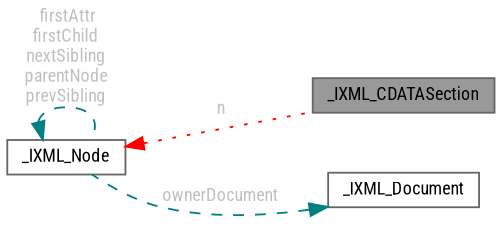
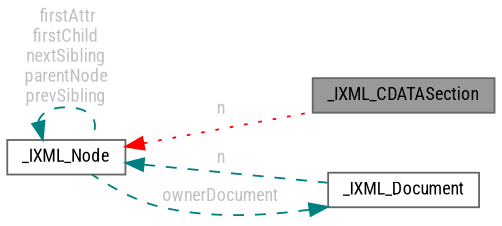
edge "_IXML_Document" -> "_IXML_Node": added, label "n"
